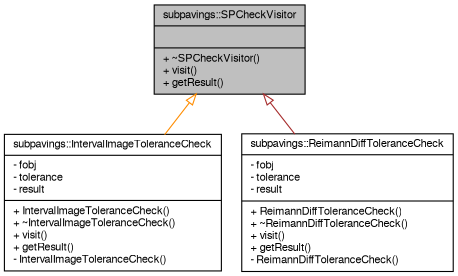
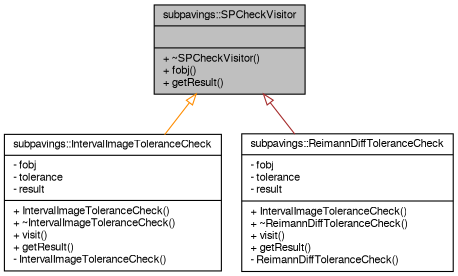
node "subpavings::SPCheckVisitor": text "+ visit()" -> "+ fobj()"
node "subpavings::ReimannDiffToleranceCheck": text "+ ReimannDiffToleranceCheck()" -> "+ IntervalImageToleranceCheck()"
